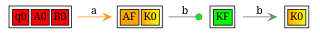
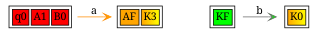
node "q0": text "A0" -> "A1"
node "AF": text "K0" -> "K3"
edge "AF" -> "KF": removed, label "b"
